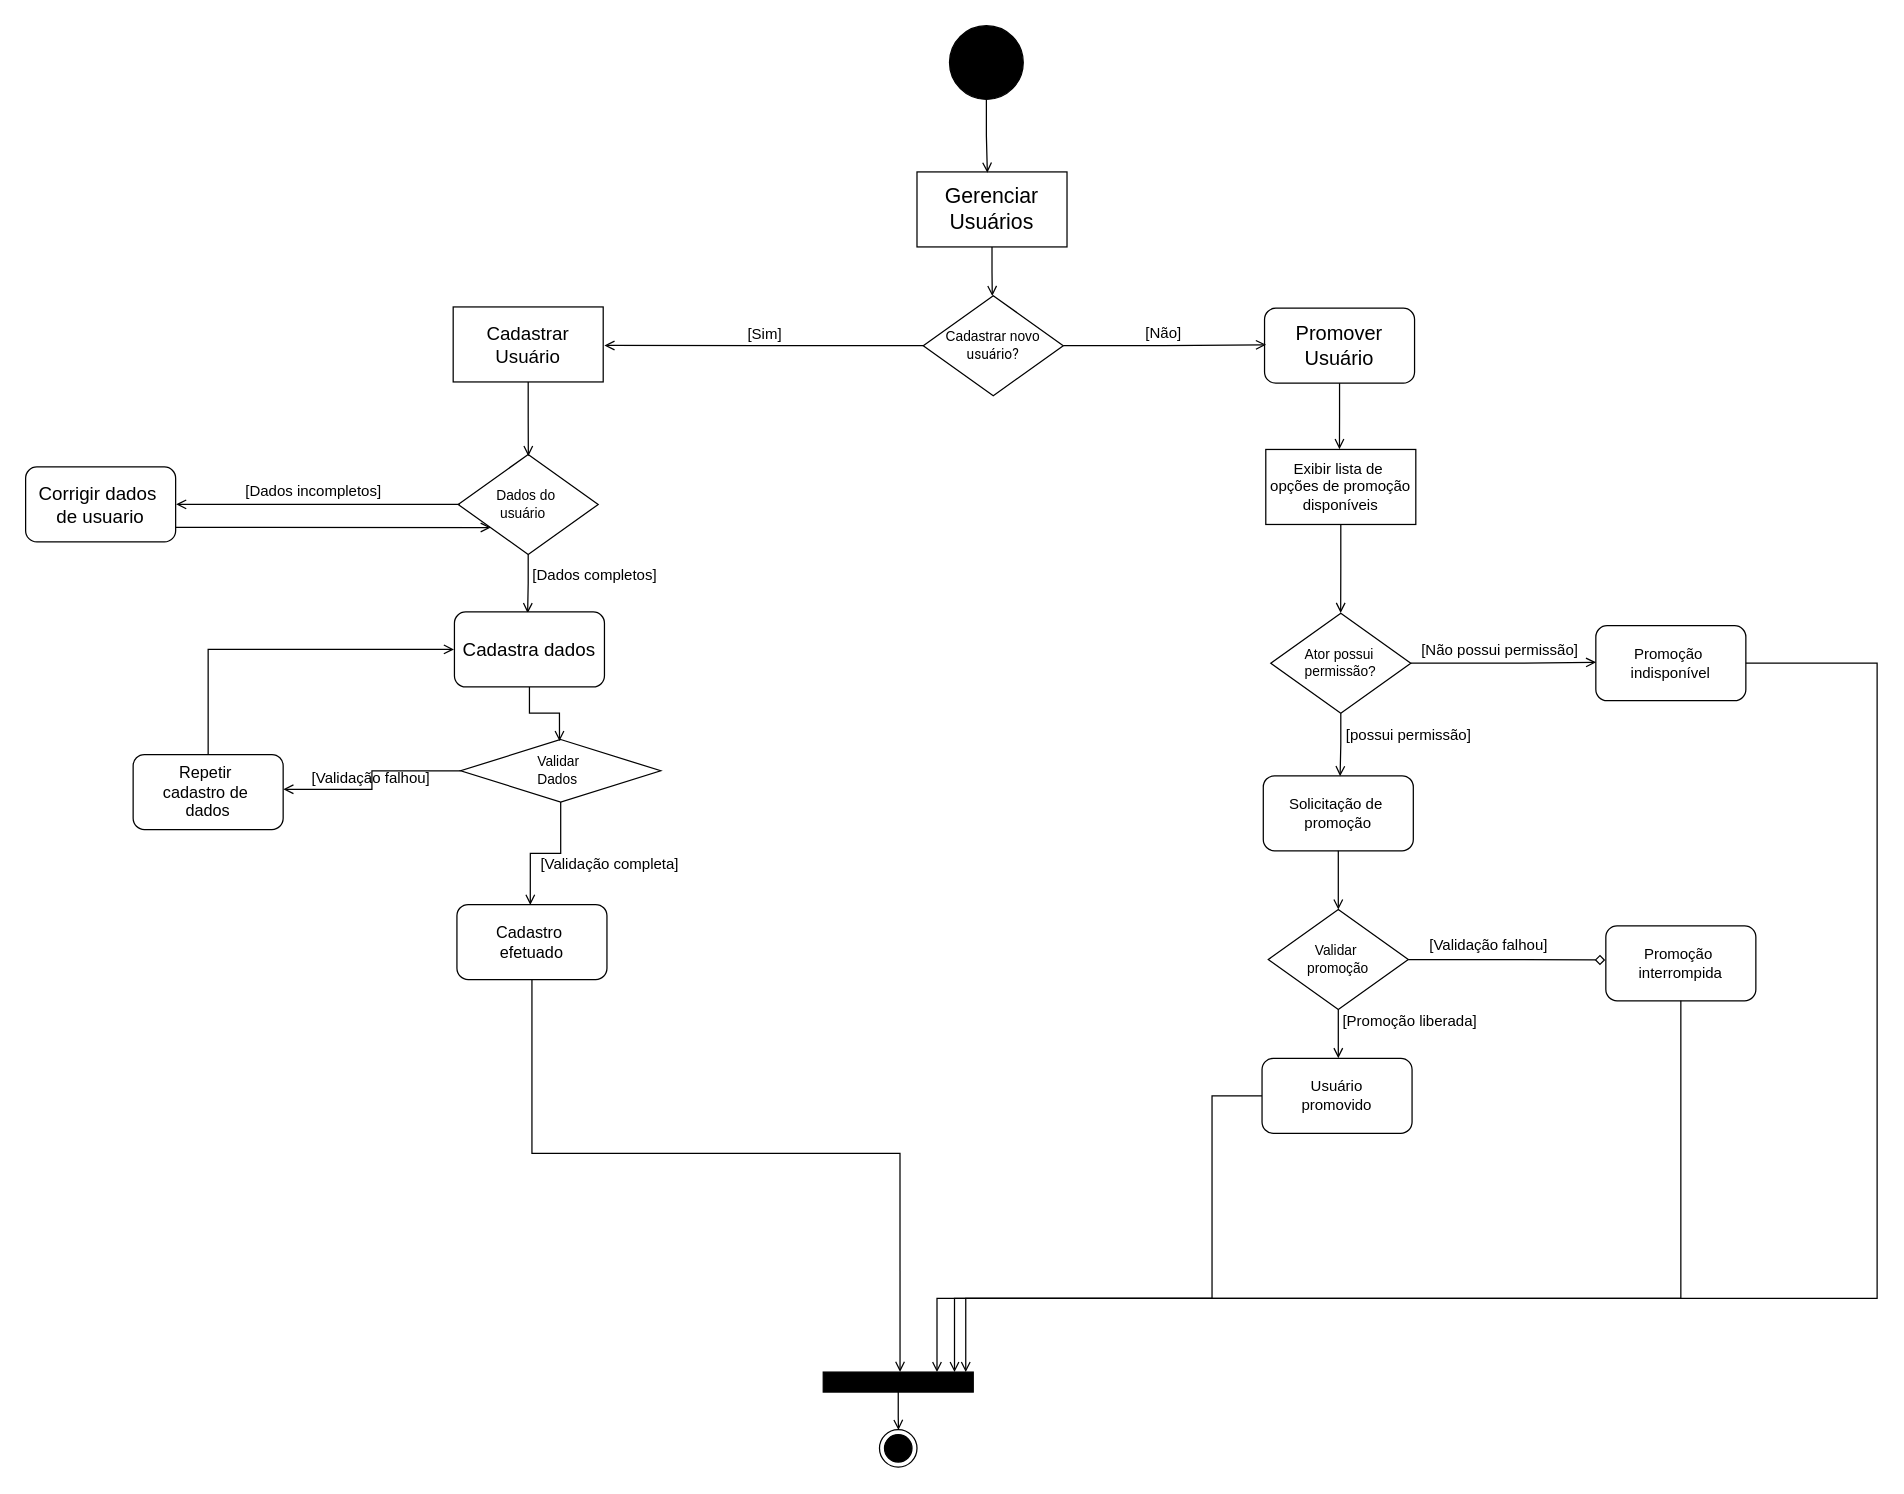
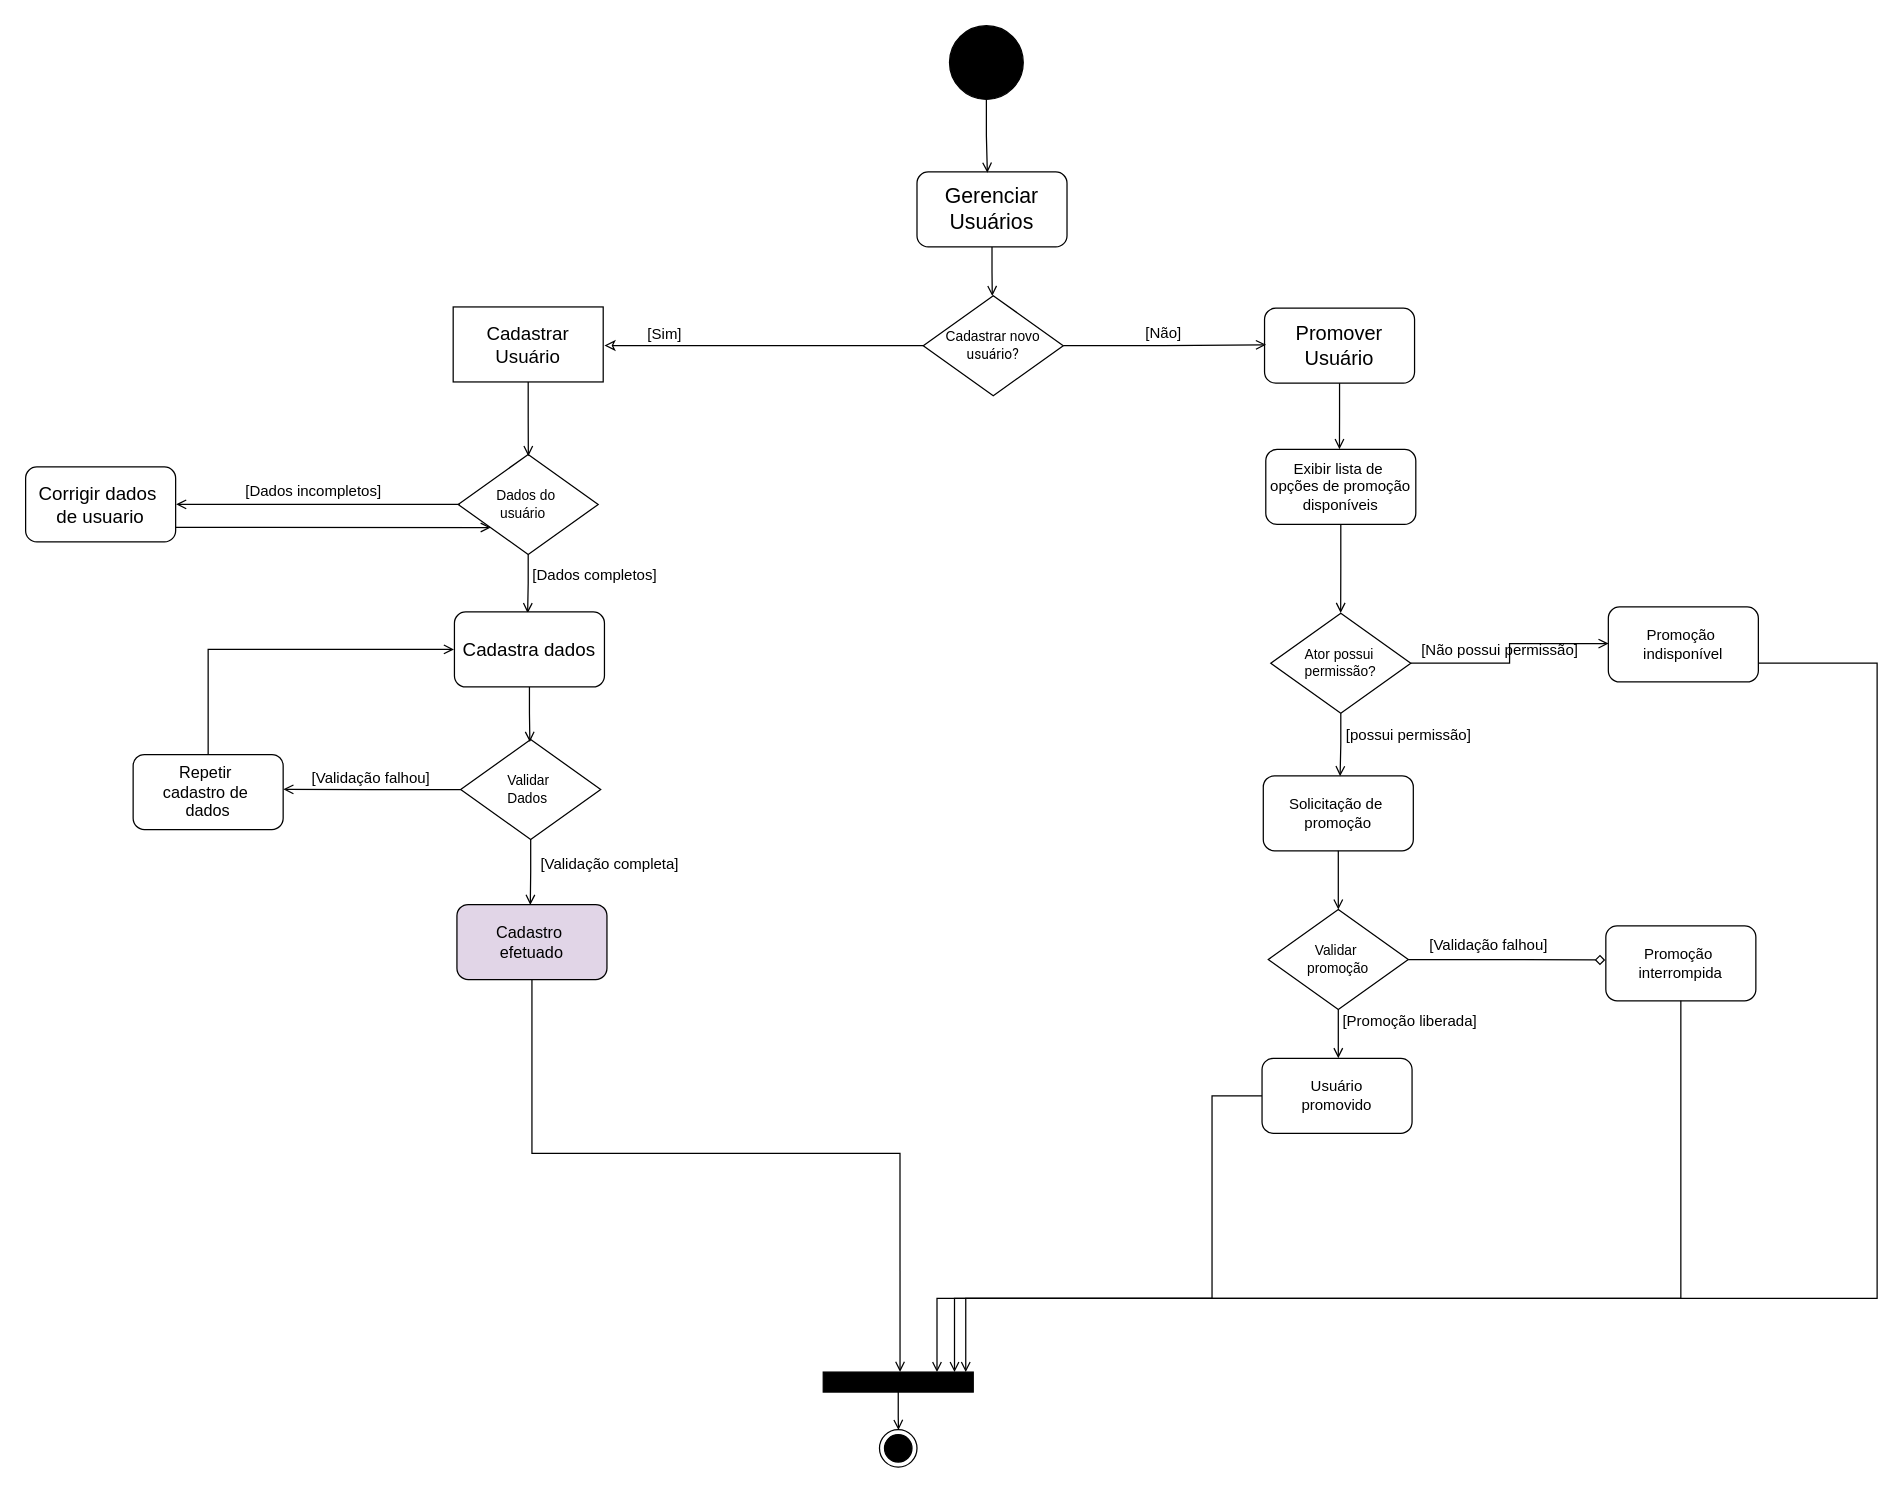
node "Gerenciar Usuários": shape rectangle -> rounded rectangle
node "[Sim]": moved (764, 334) -> (664, 334)
edge "Cadastrar novo usuário?" -> "Cadastrar Usuário": arrowhead open -> classic
node "Exibir lista de opções de promoção disponíveis": shape rectangle -> rounded rectangle
node "Promoção indisponível": moved (1671, 663) -> (1683, 644)
node "Validar Dados": size 200x63 -> 140x100
node "Cadastro efetuado": fillcolor #ffffff -> #e1d5e7
